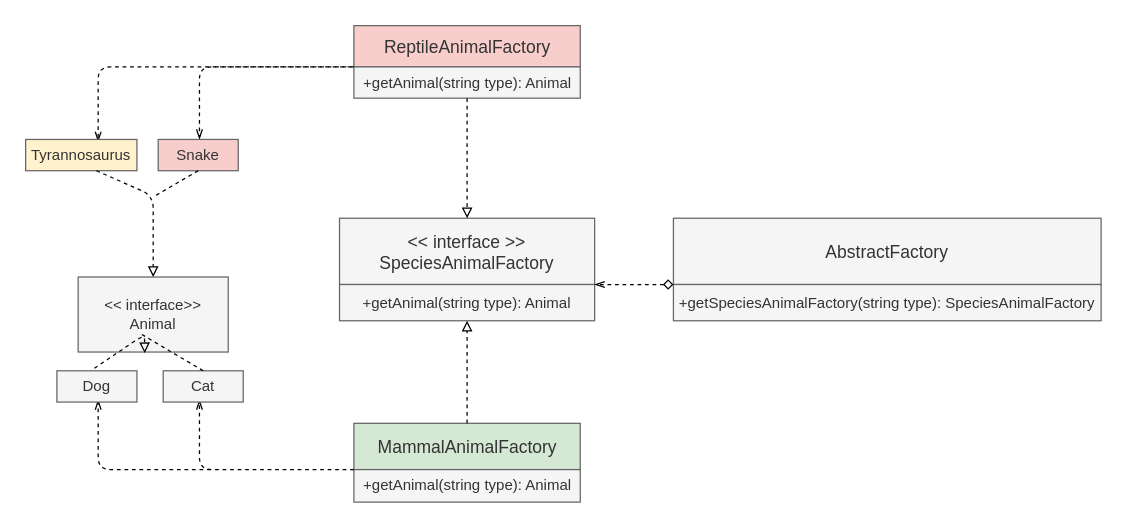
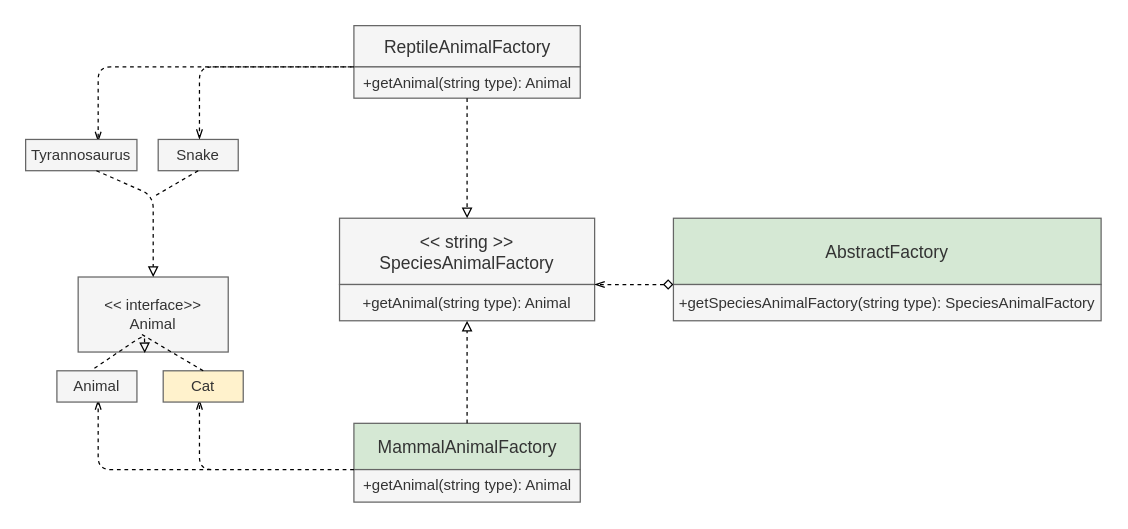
node "ReptileAnimalFactory": fillcolor #f8cecc -> #f5f5f5
node "Tyrannosaurus": fillcolor #fff2cc -> #f5f5f5
node "Snake": fillcolor #f8cecc -> #f5f5f5
node "AbstractFactory": fillcolor #f5f5f5 -> #d5e8d4
node "<< interface >>SpeciesAnimalFactory": label "<< interface >>SpeciesAnimalFactory" -> "<< string >>SpeciesAnimalFactory"
node "Cat": fillcolor #f5f5f5 -> #fff2cc
node "Dog": label "Dog" -> "Animal"
